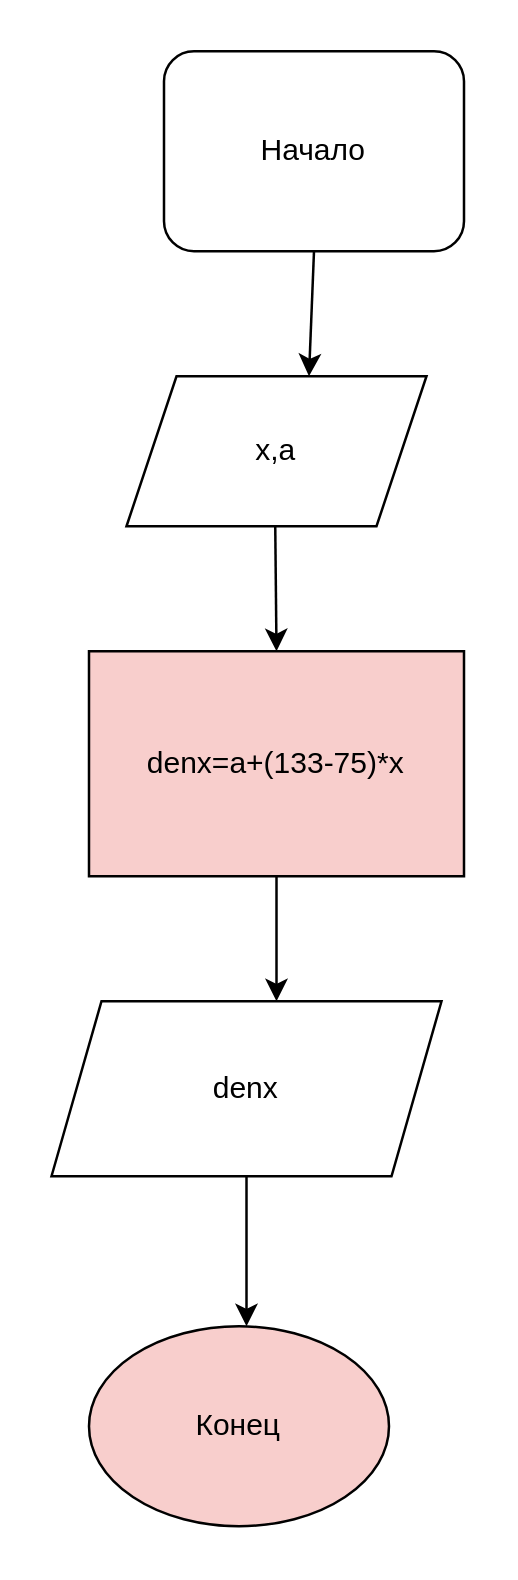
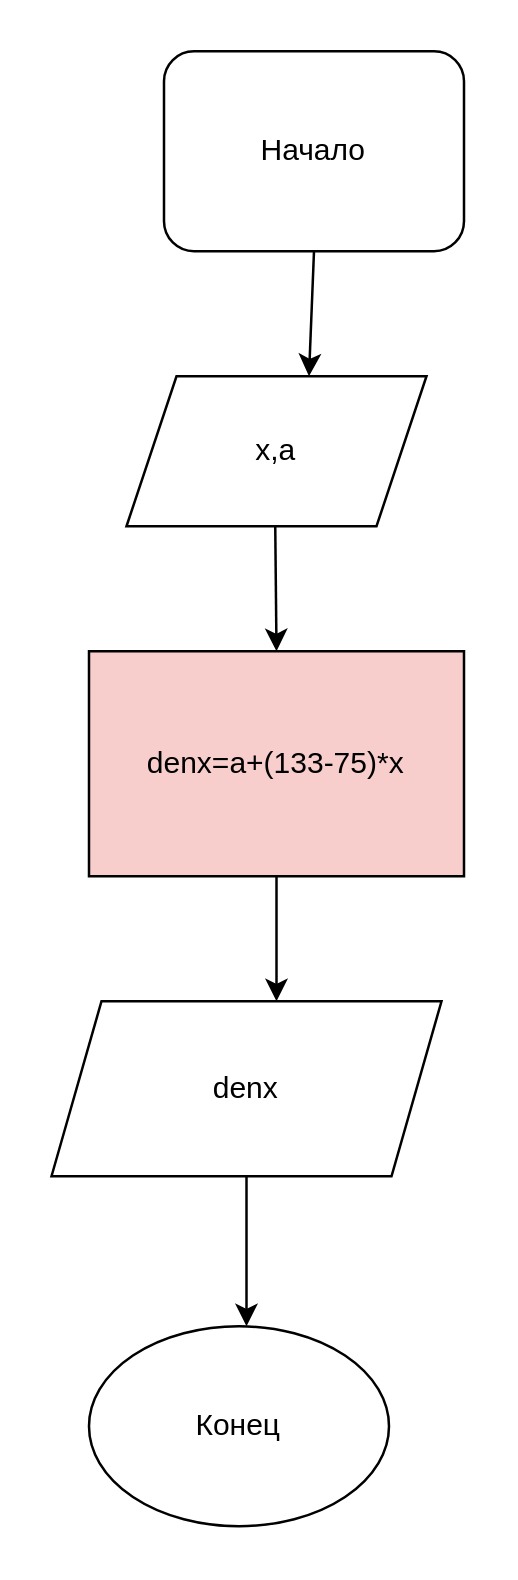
node "Конец": fillcolor #f8cecc -> #ffffff
